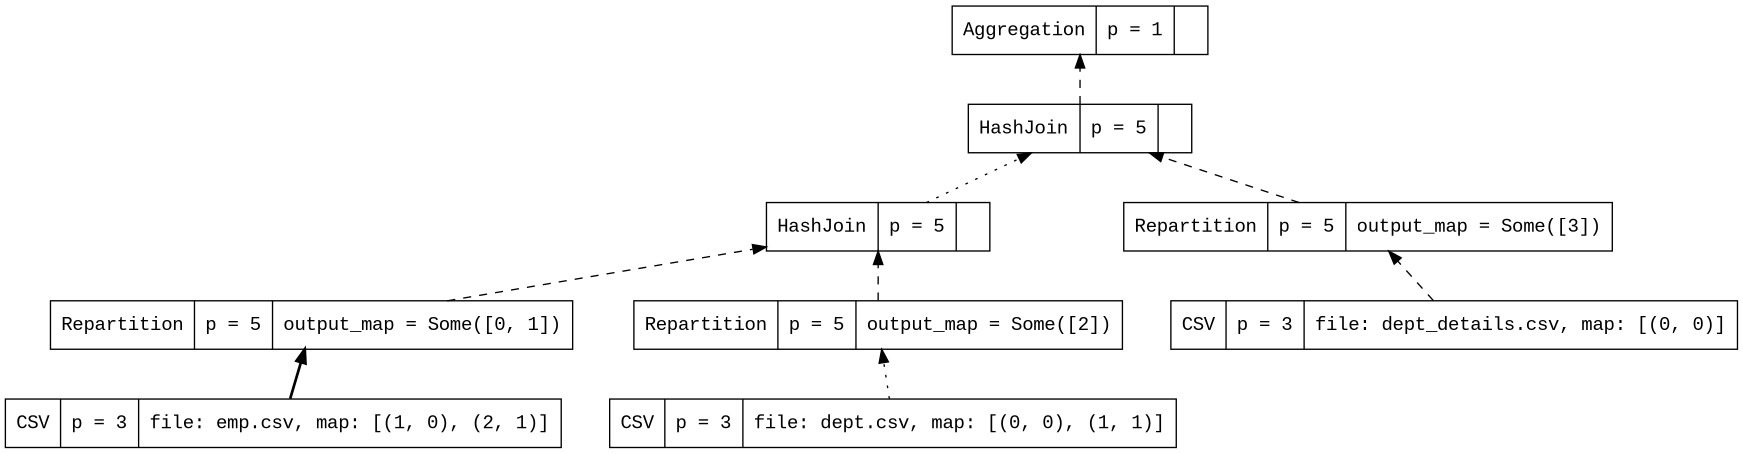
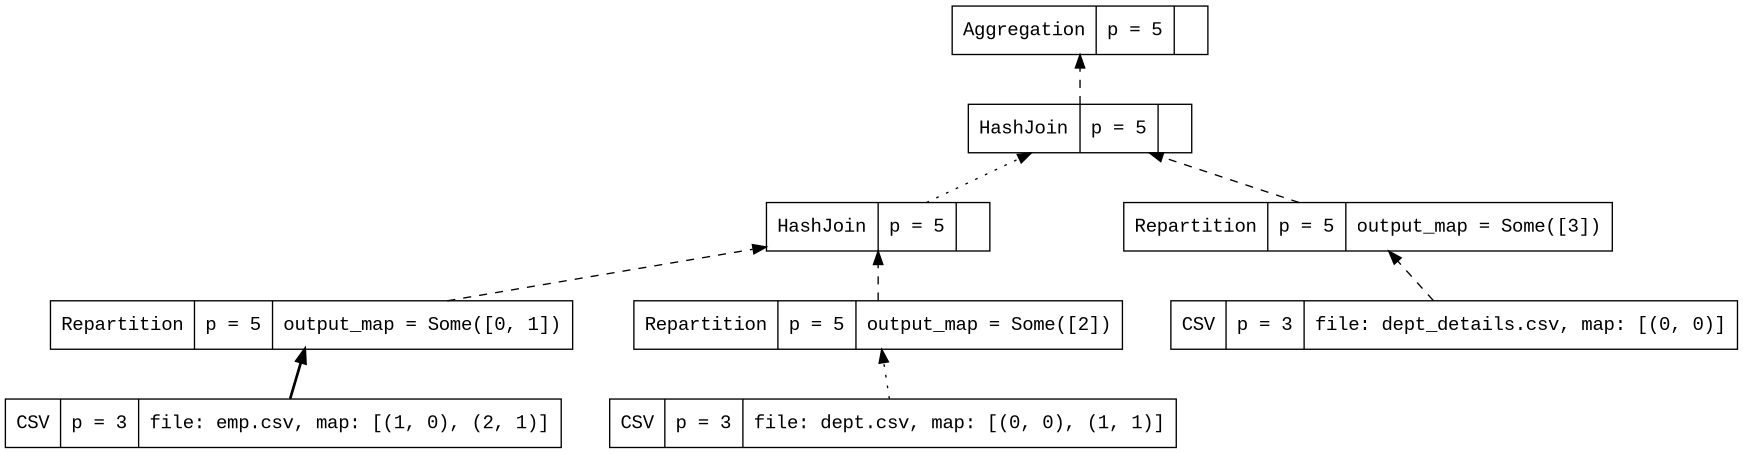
node "Aggregation": text "p = 1" -> "p = 5"
